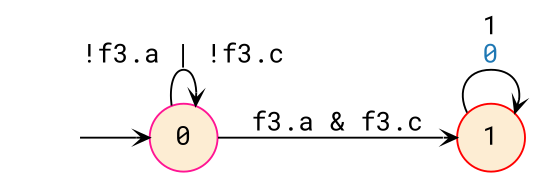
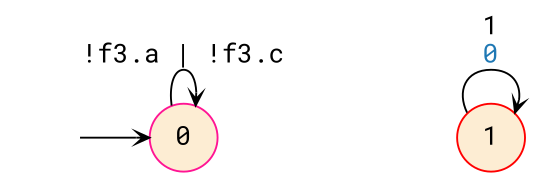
edge "0" -> "1": removed, label "f3.a & f3.c"
